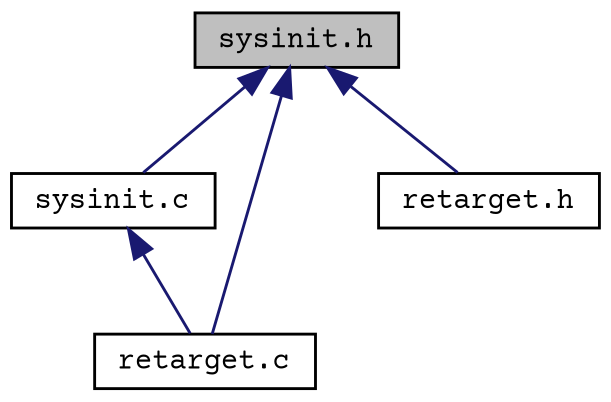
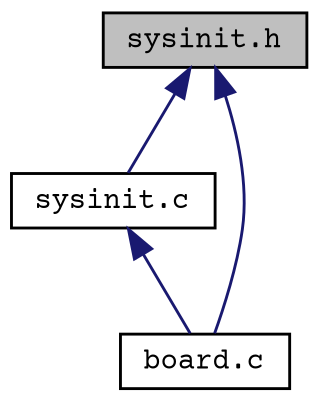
node "retarget.h": removed
node "retarget.c": label "retarget.c" -> "board.c"
